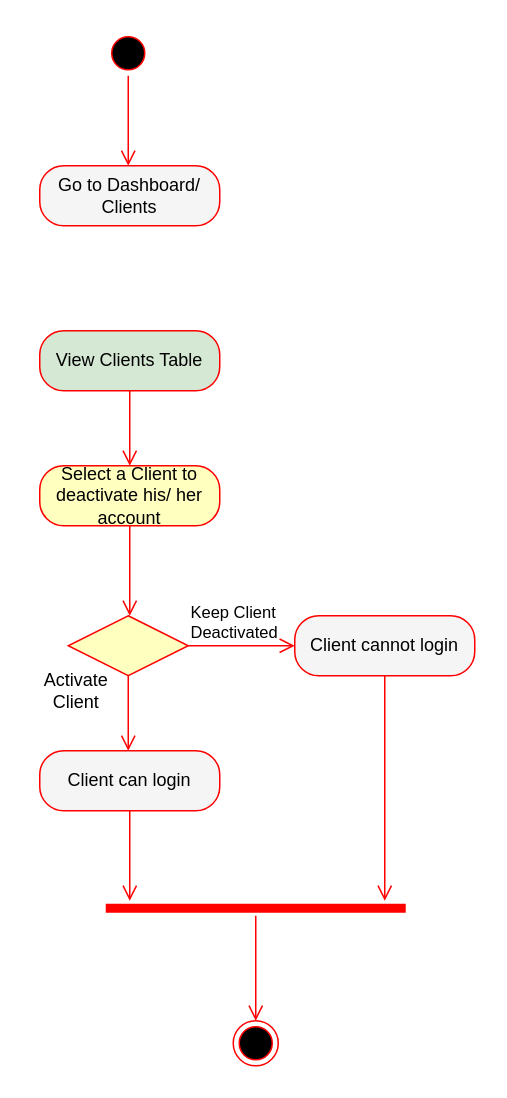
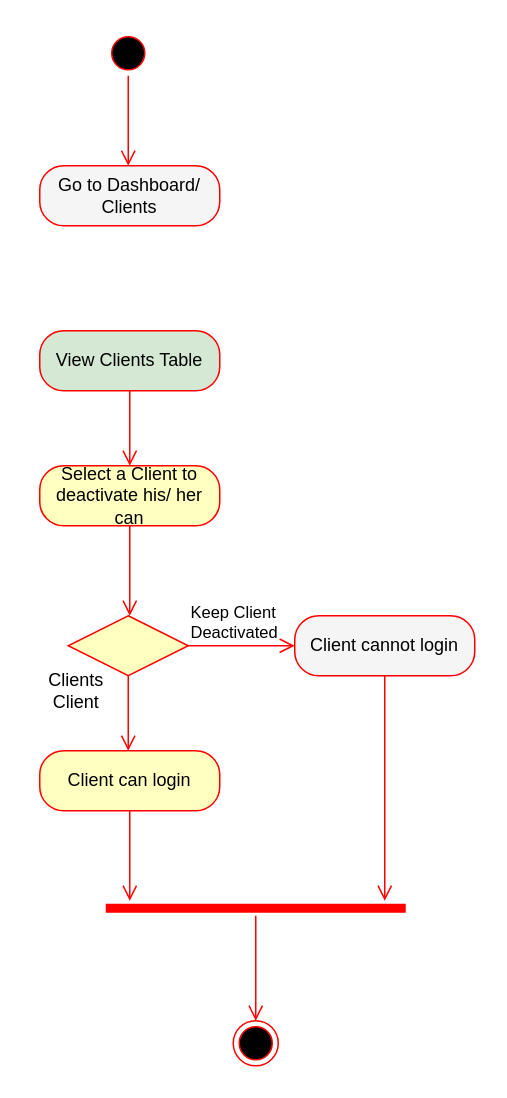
node "Select a Client to deactivate his/ her account": label "Select a Client to deactivate his/ her account" -> "Select a Client to deactivate his/ her can"
node "Activate Client": label "Activate Client" -> "Clients Client"
node "Client can login": fillcolor #f5f5f5 -> #ffffc0
